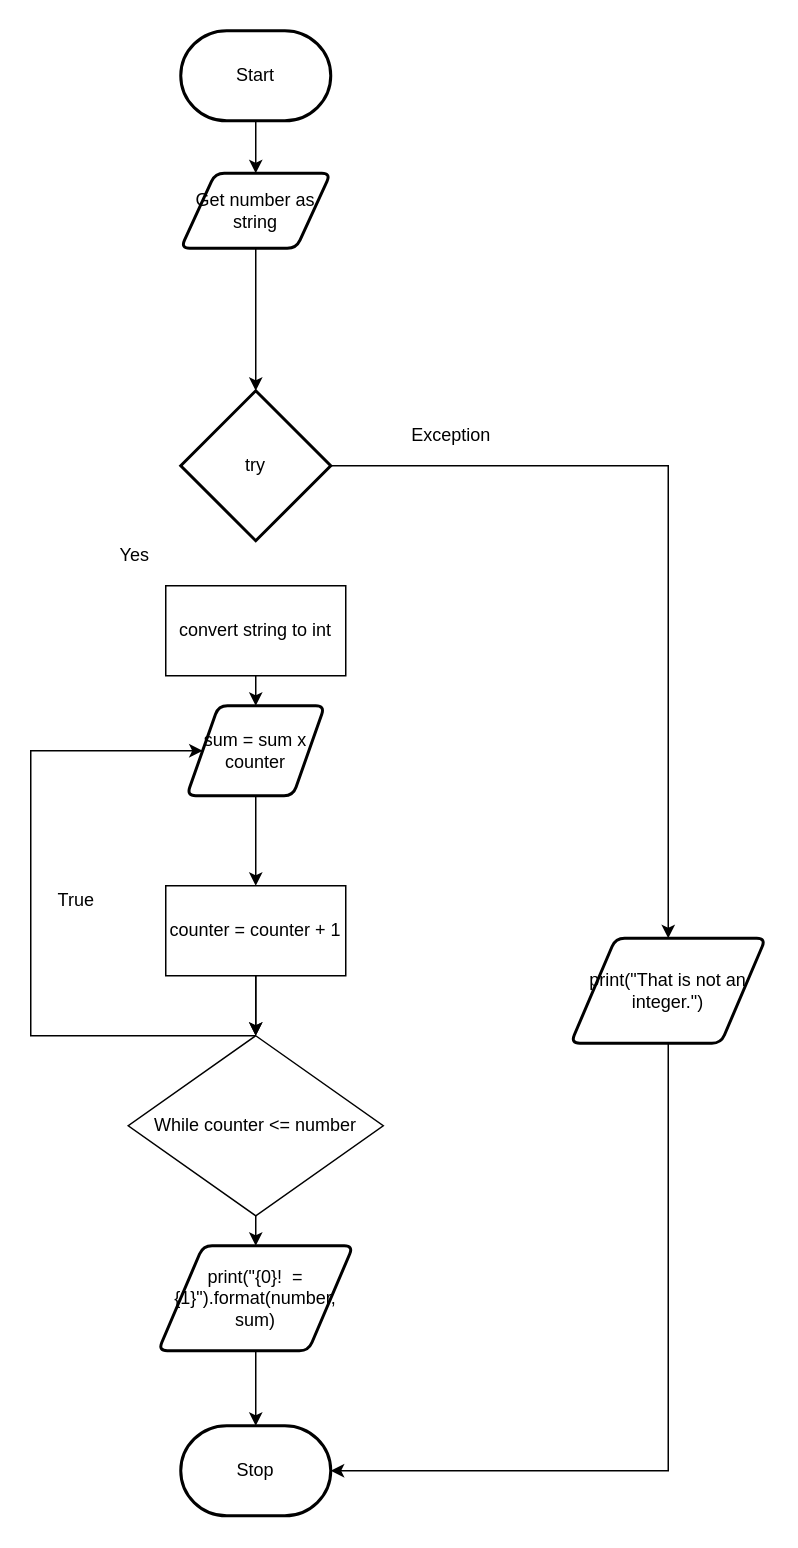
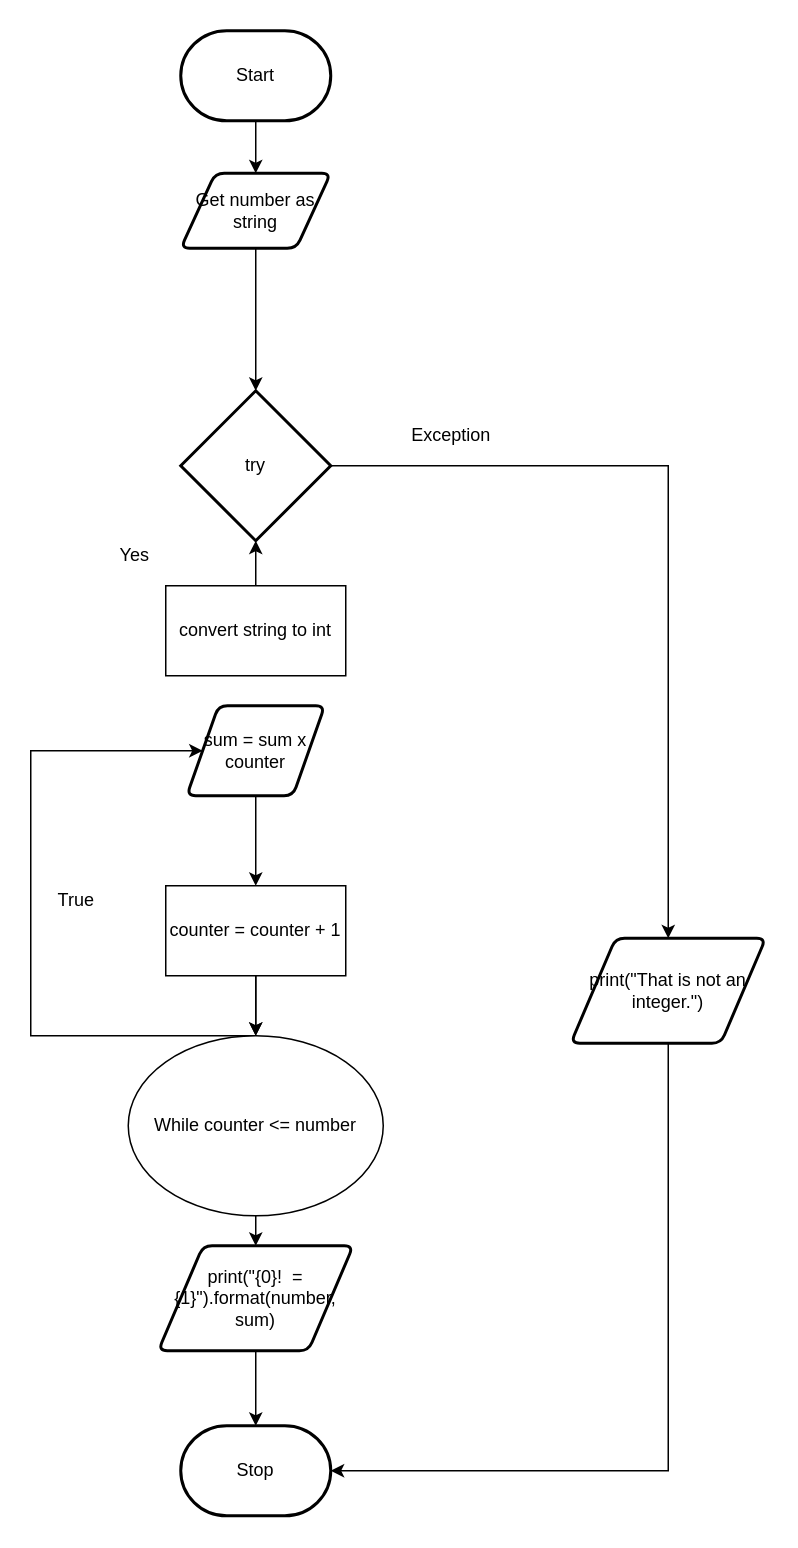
edge "convert string to int" -> "sum = sum x counter": now "convert string to int" -> "try"
node "While counter <= number": shape diamond -> ellipse
